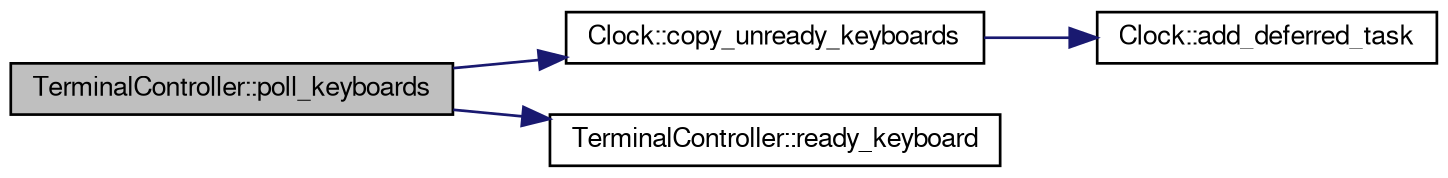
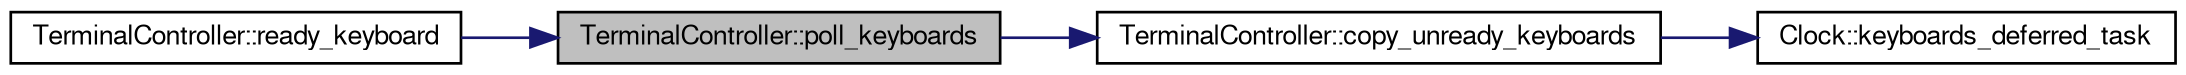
node "Clock::copy_unready_keyboards": label "Clock::copy_unready_keyboards" -> "TerminalController::copy_unready_keyboards"
node "Clock::add_deferred_task": label "Clock::add_deferred_task" -> "Clock::keyboards_deferred_task"
edge "TerminalController::poll_keyboards" -> "TerminalController::ready_keyboard": reversed
